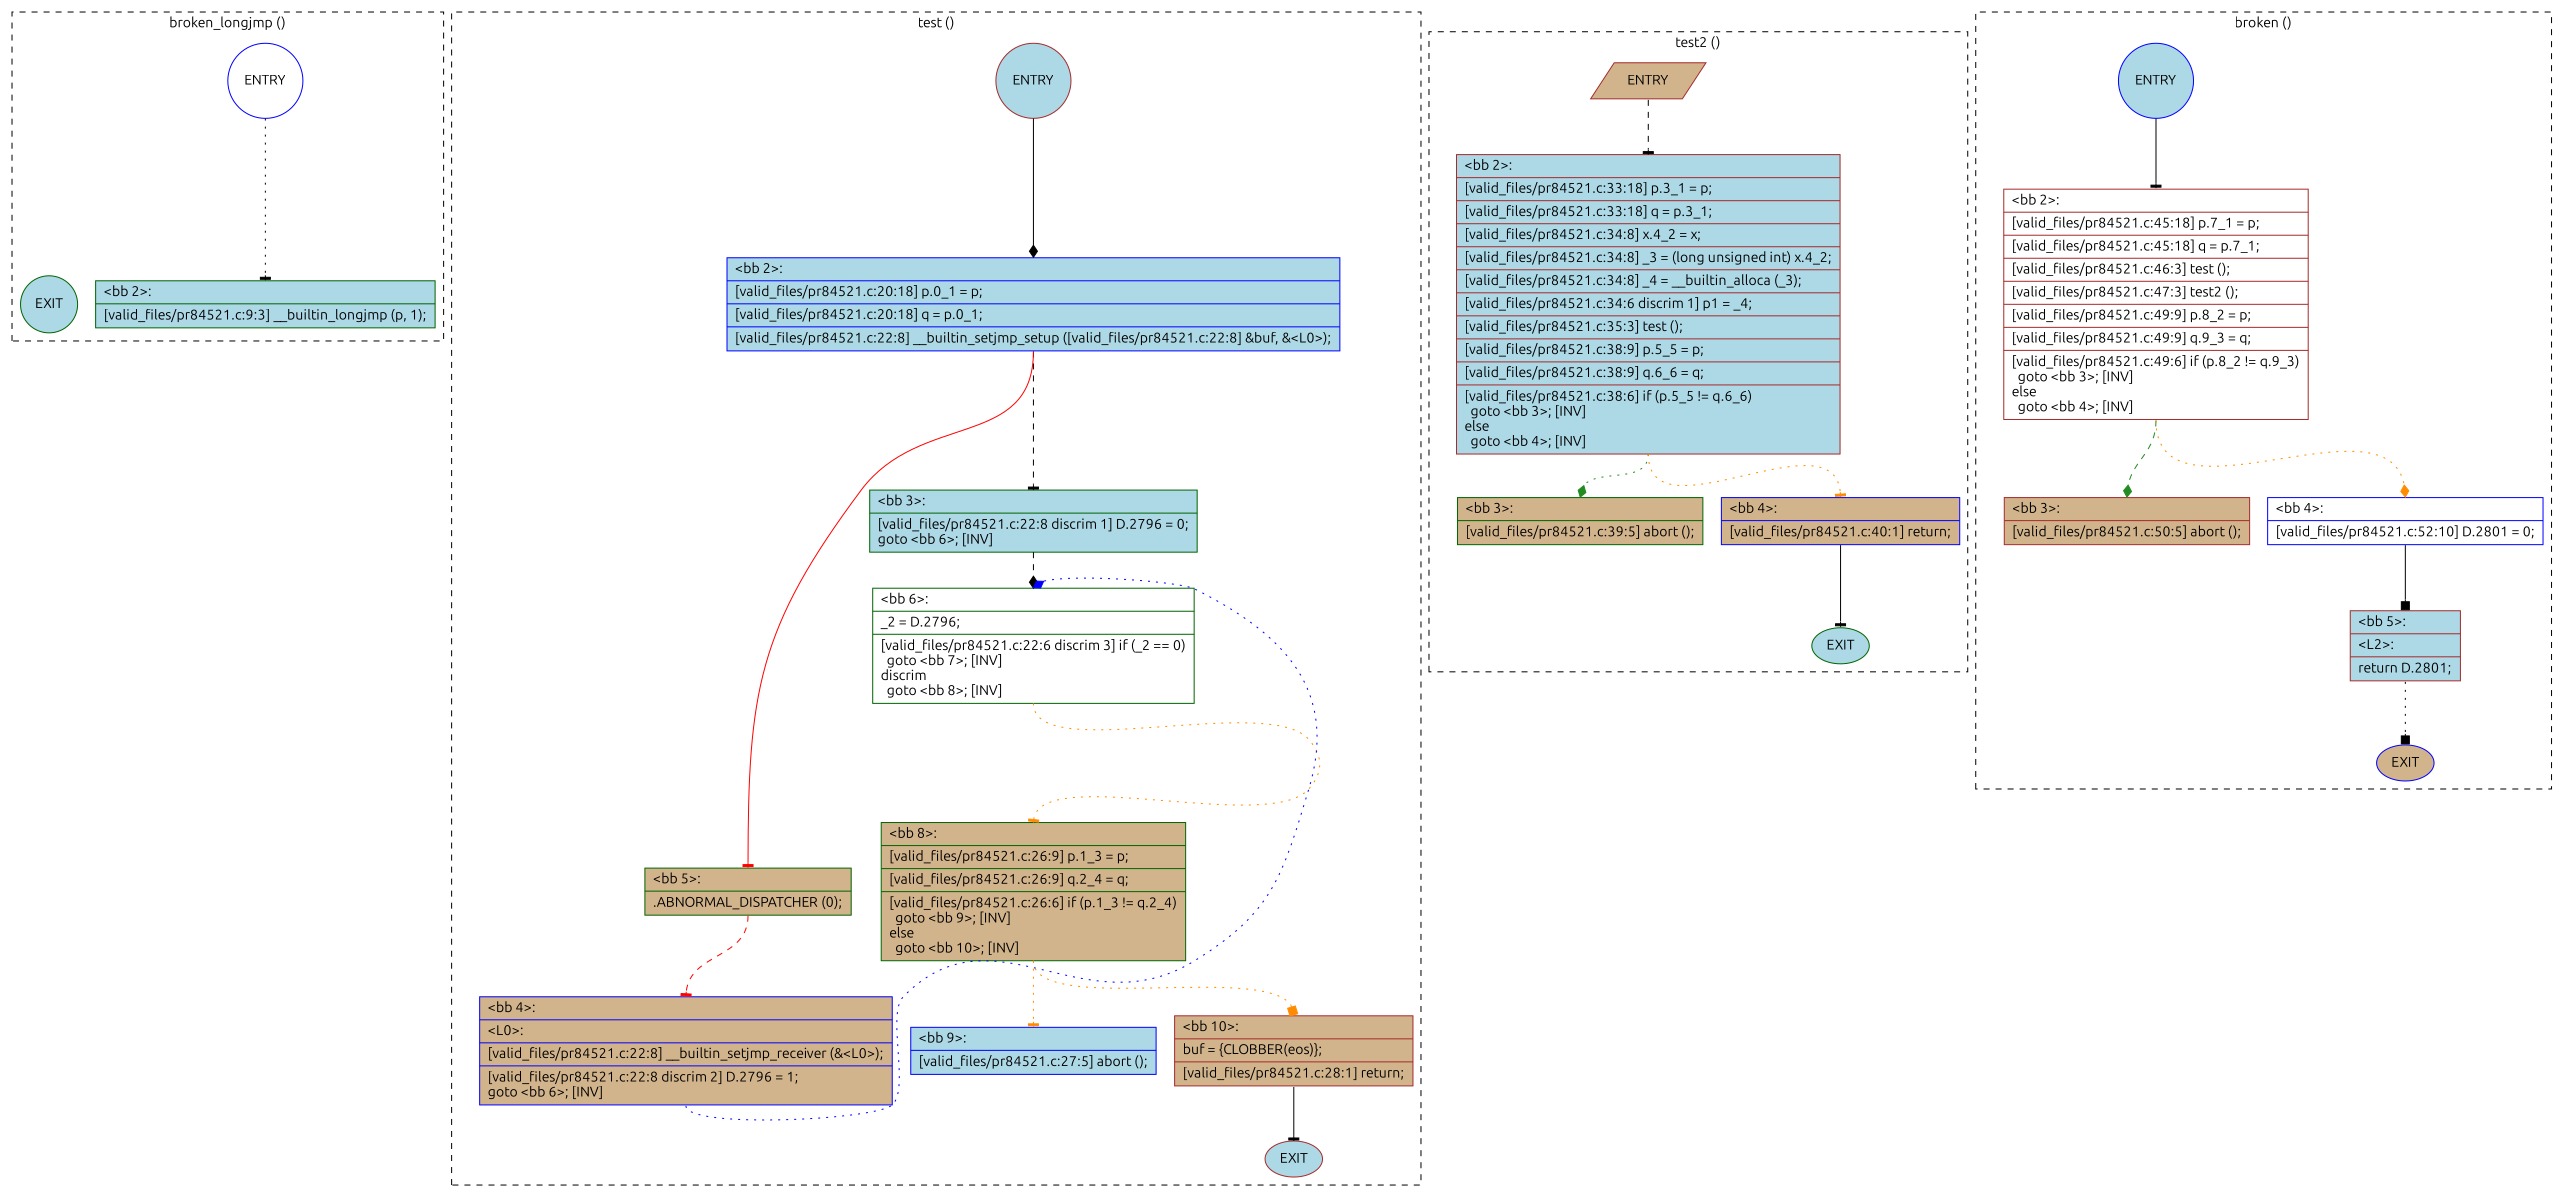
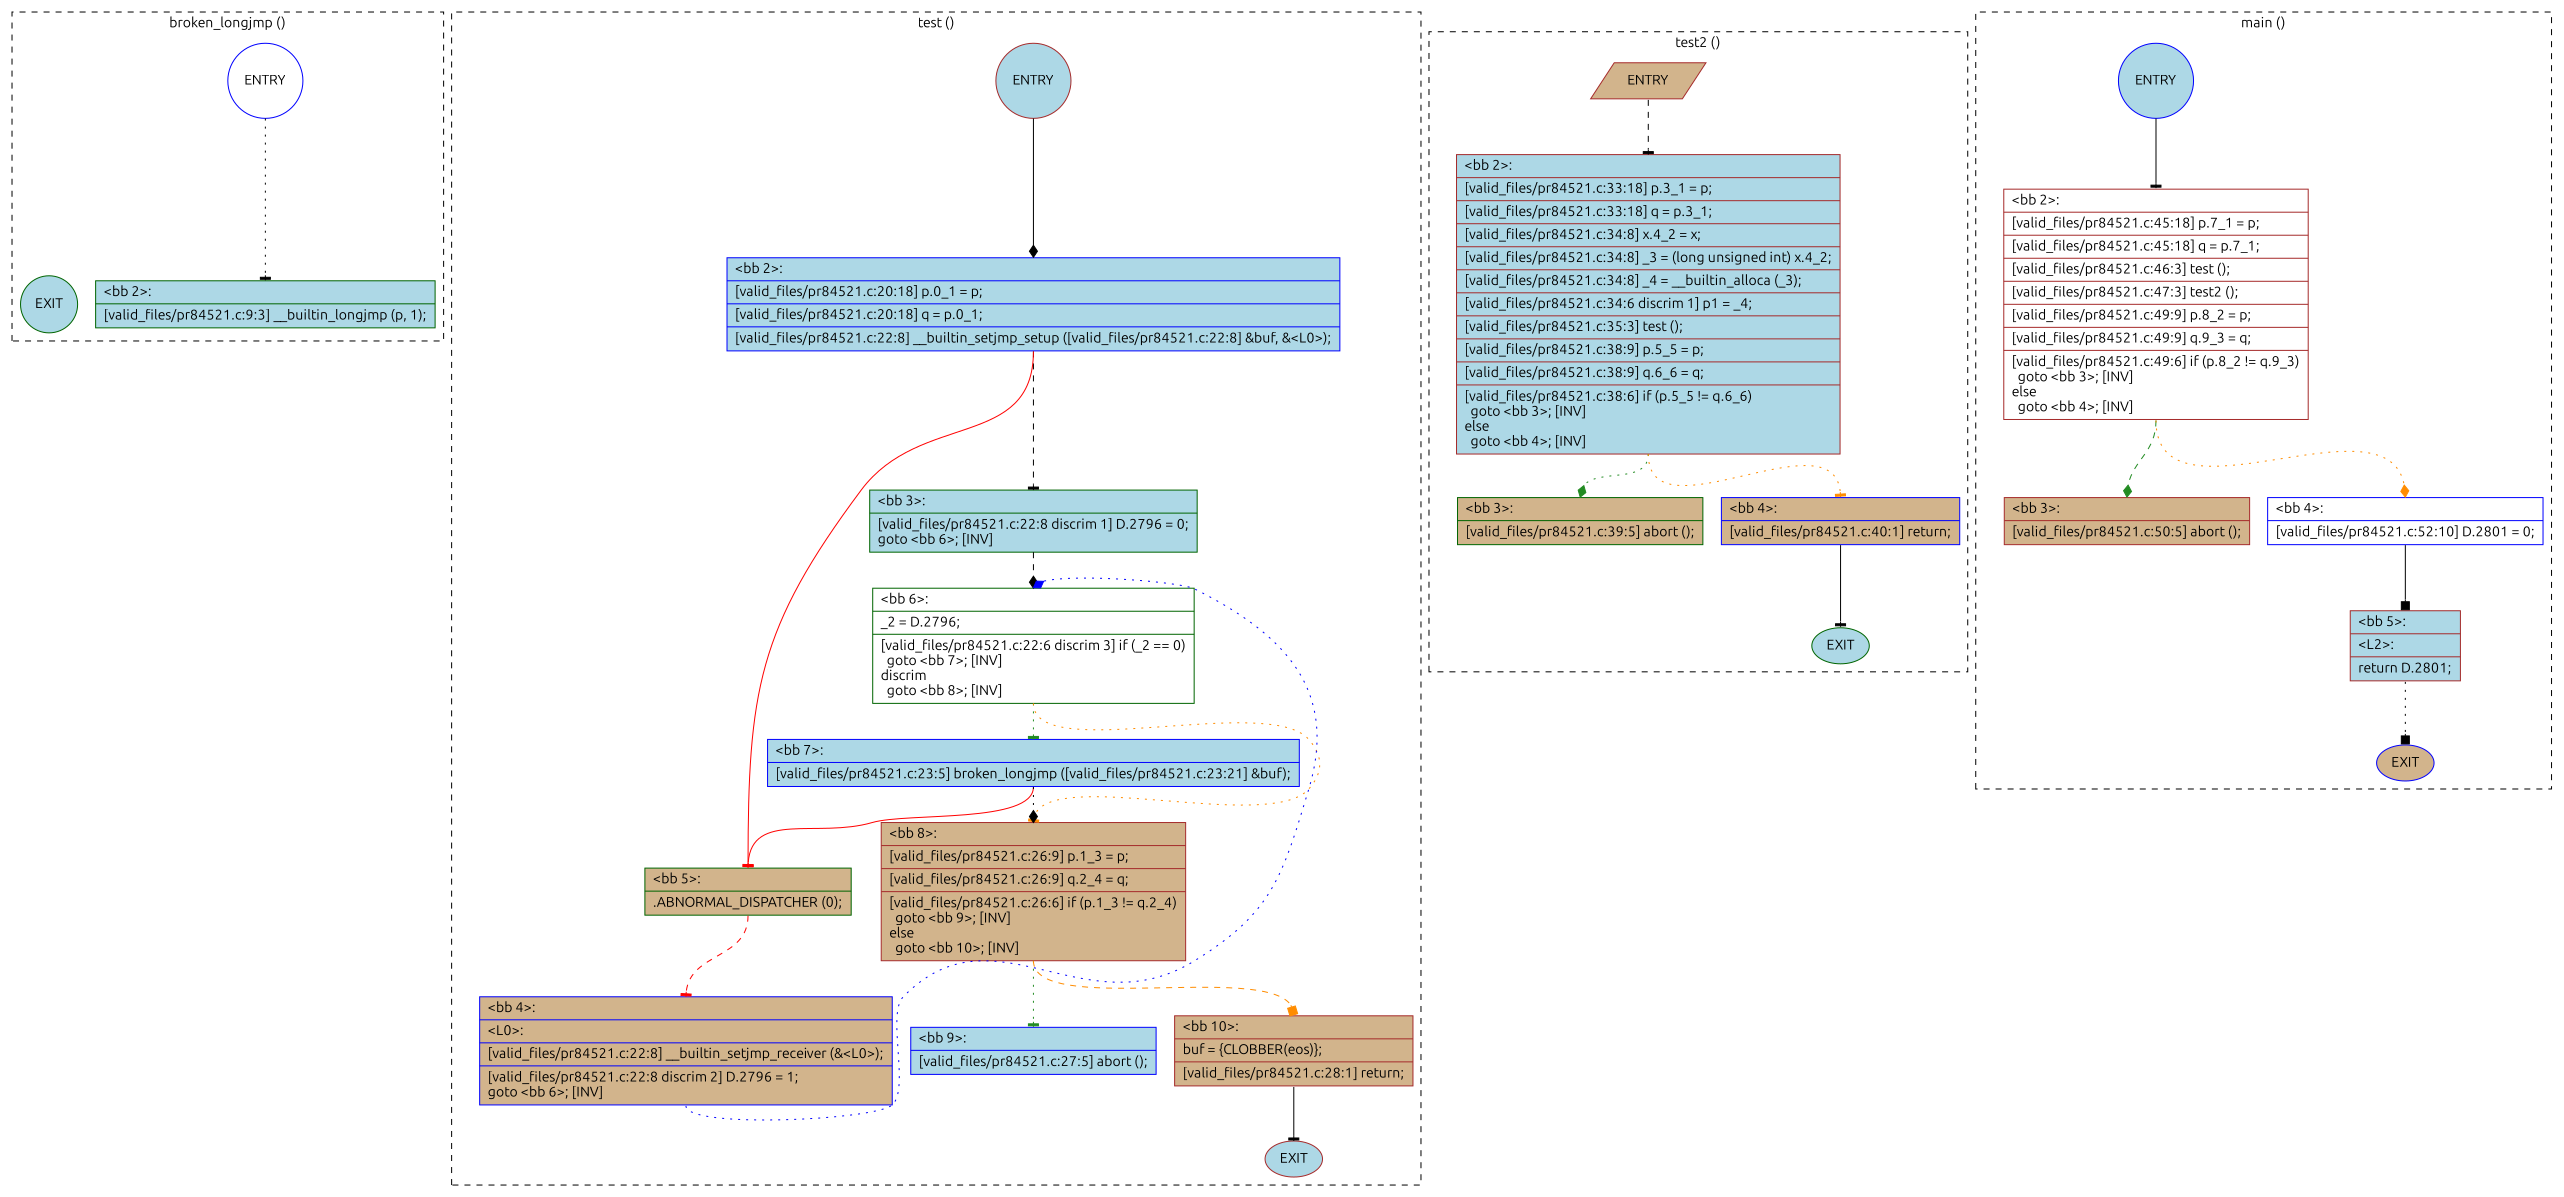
cluster "broken ()": label "broken ()" -> "main ()"
node "<bb 7>:": added
node "<bb 8>:": color darkgreen -> brown
edge "<bb 8>:" -> "<bb 10>:": style dotted -> dashed
edge "<bb 8>:" -> "<bb 9>:": color darkorange -> forestgreen
